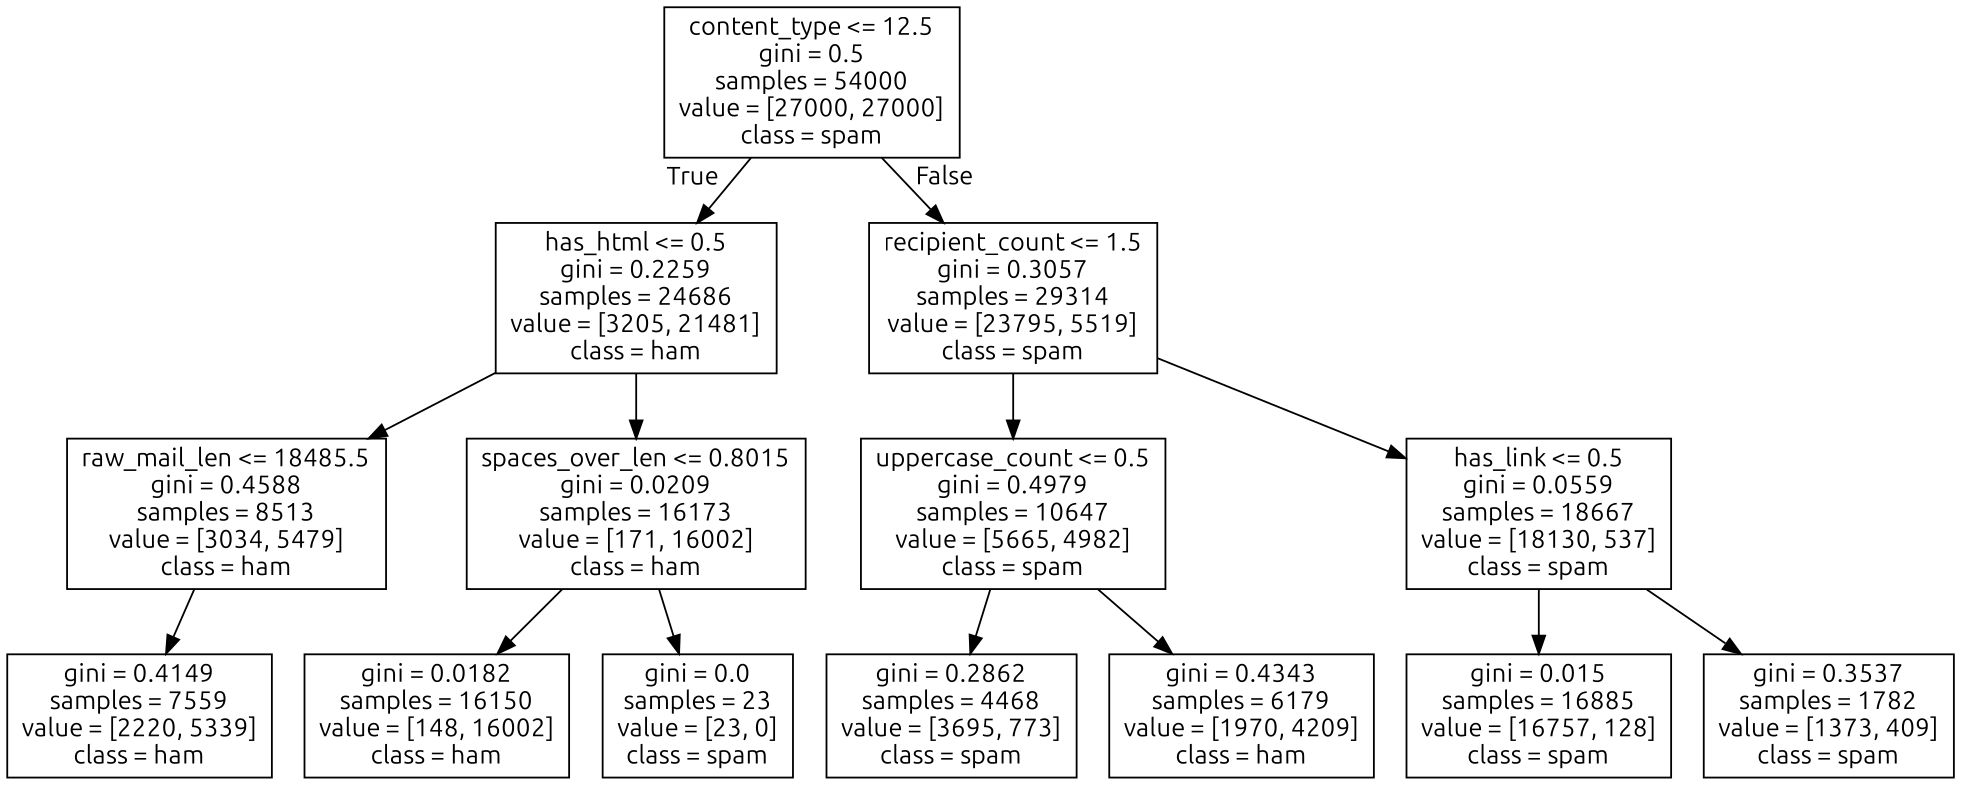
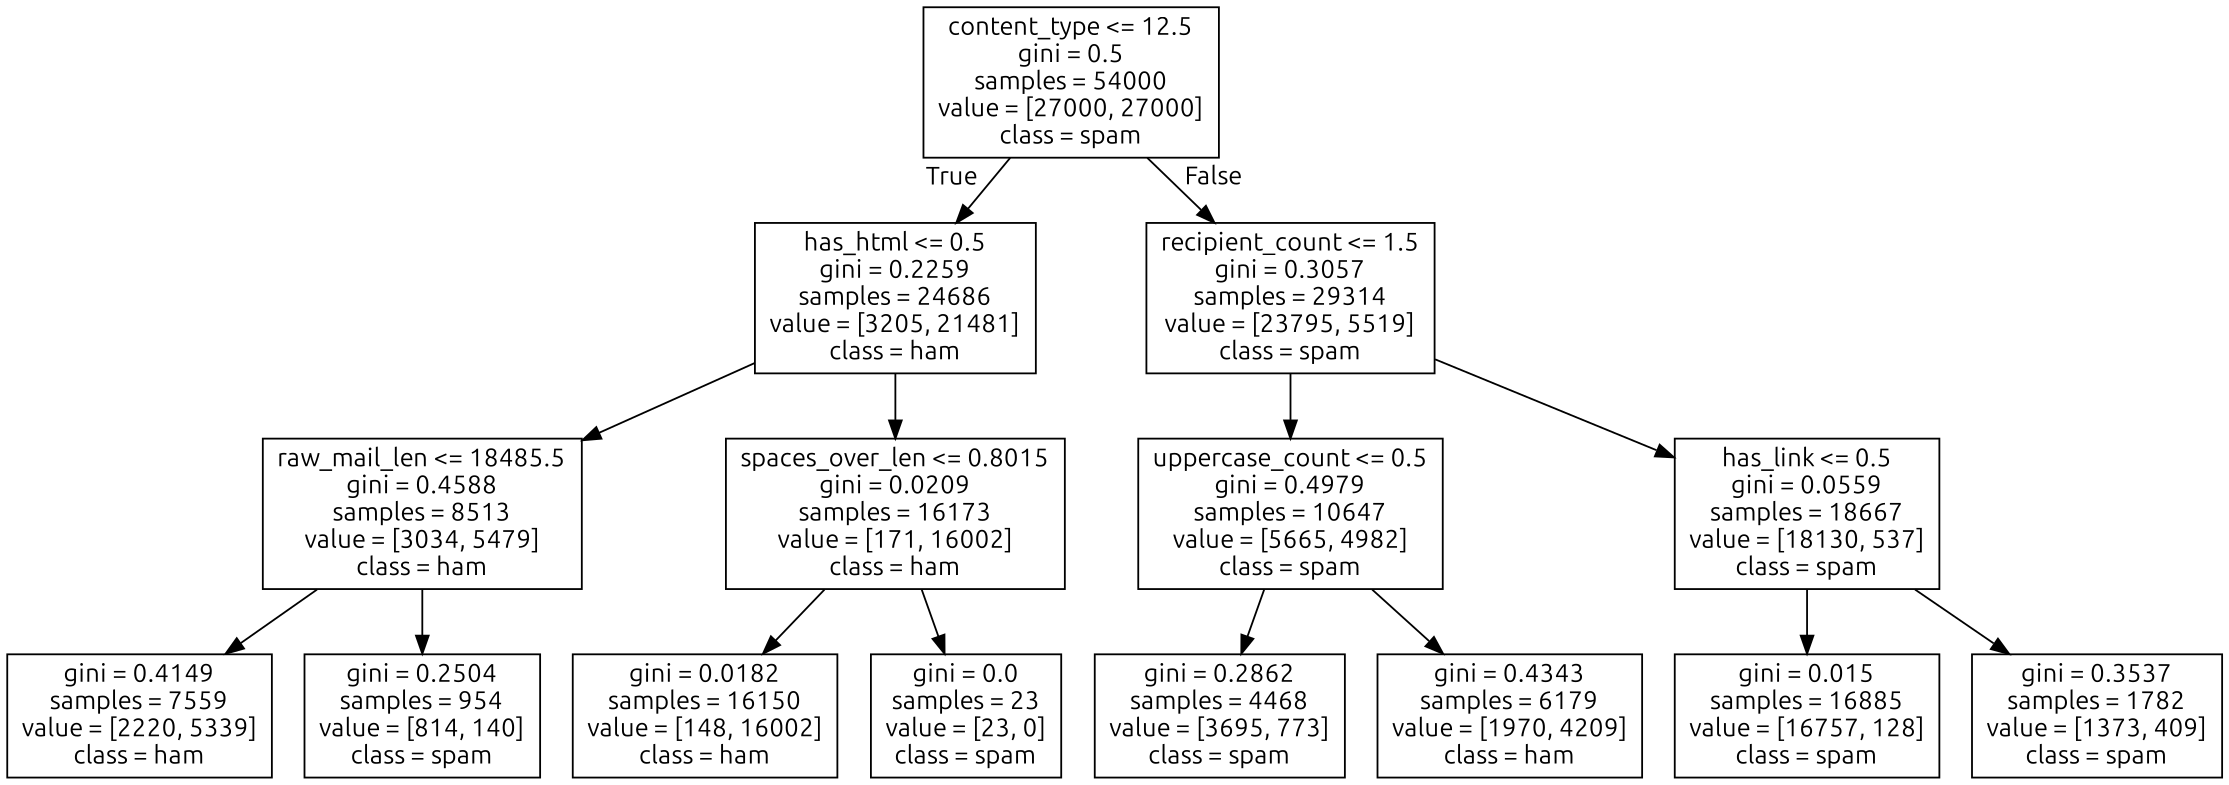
node "gini = 0.2504 samples = 954 value = [814, 140] class = spam": added
